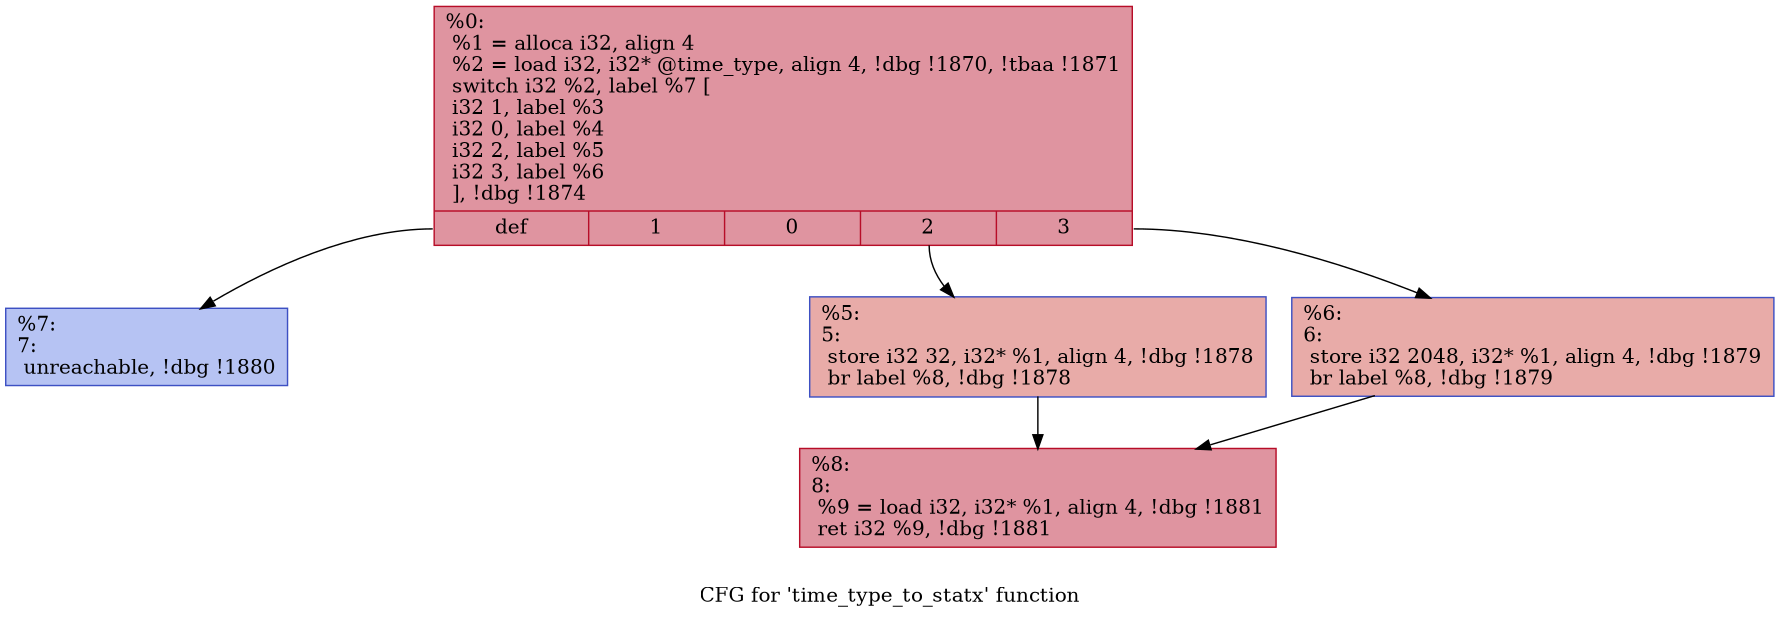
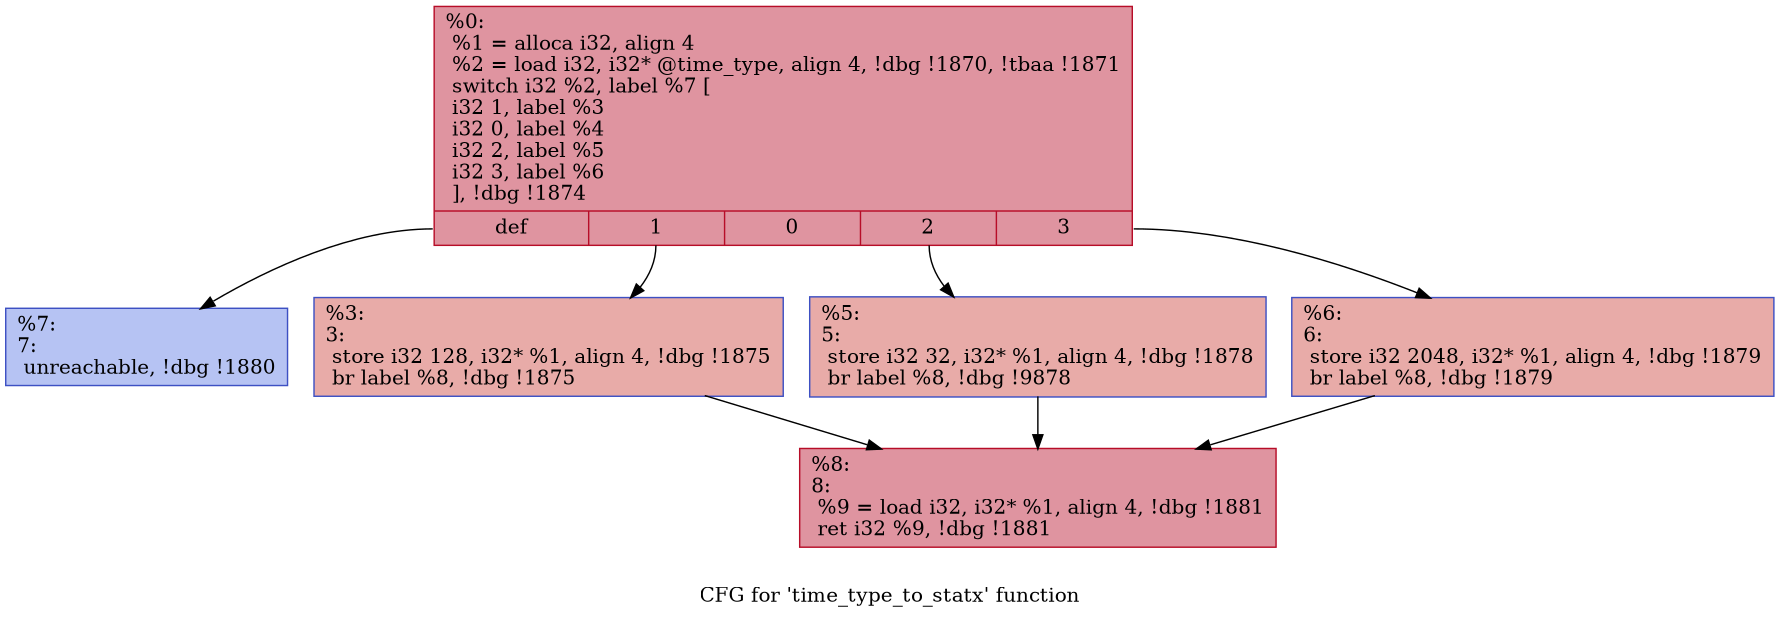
node "%3:": added
node "%5:": text "br label %8, !dbg !1878" -> "br label %8, !dbg !9878"
